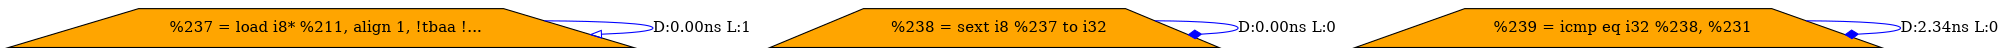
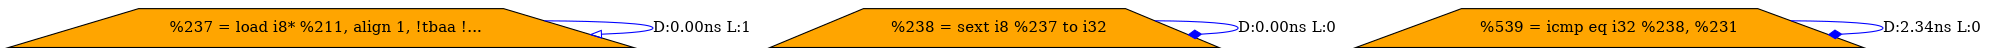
node "%239 = icmp eq i32 %238, %231": label "%239 = icmp eq i32 %238, %231" -> "%539 = icmp eq i32 %238, %231"
